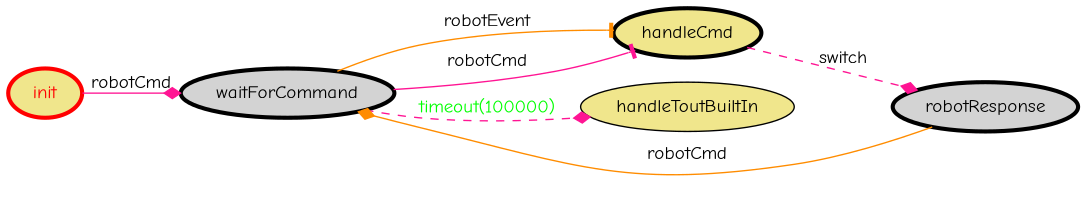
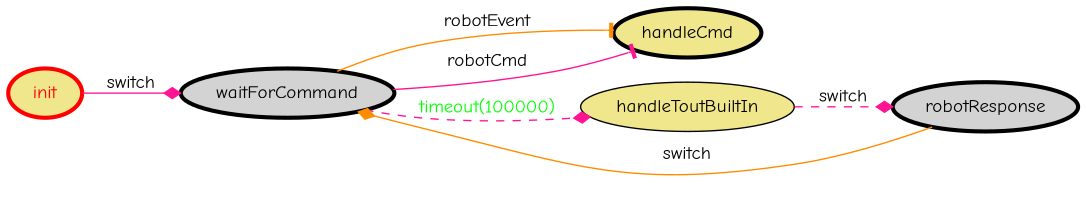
edge "handleCmd" -> "robotResponse": now "handleToutBuiltIn" -> "robotResponse"
edge "init" -> "waitForCommand": label "robotCmd" -> "switch"
edge "robotResponse" -> "waitForCommand": label "robotCmd" -> "switch"
